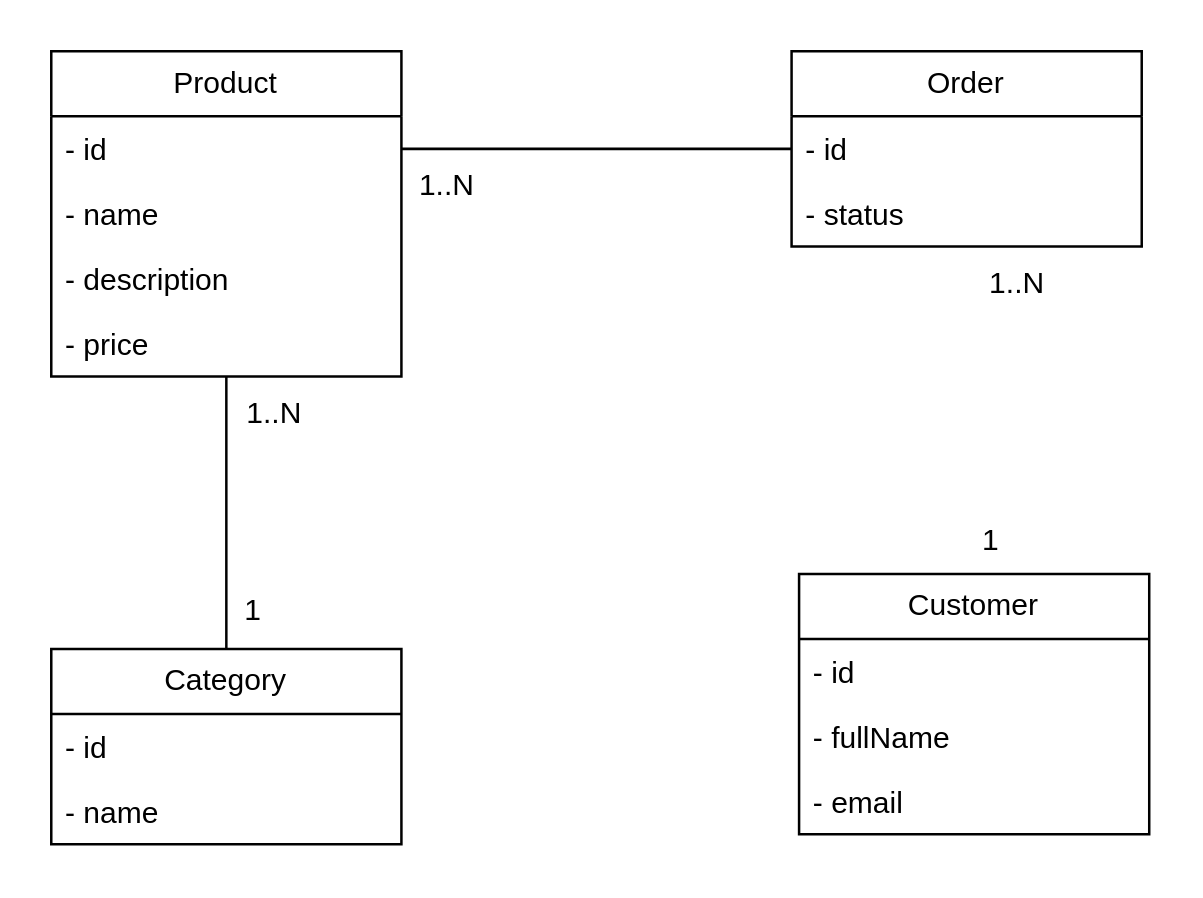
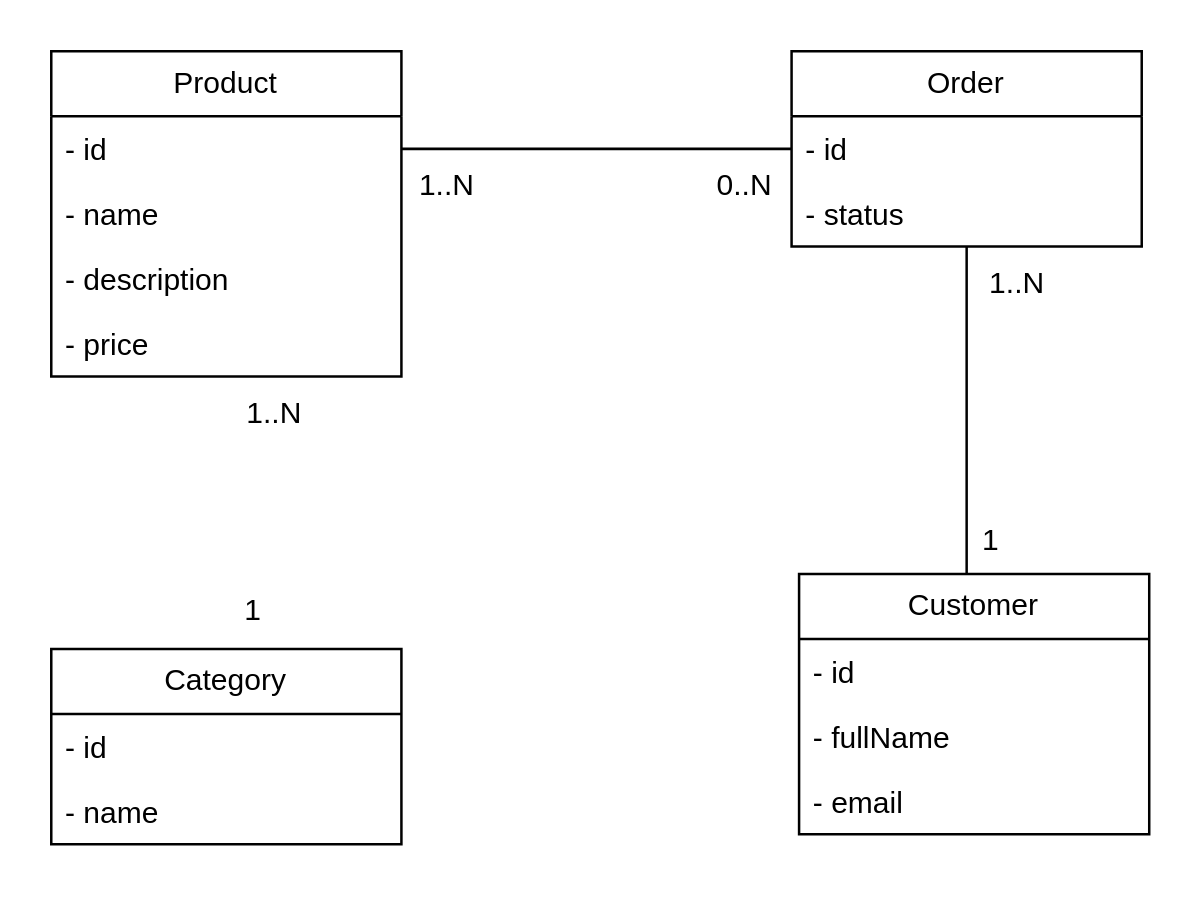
node "0..N": added
edge "Order" -- "Customer": added
edge "Product" -- "Category": removed
